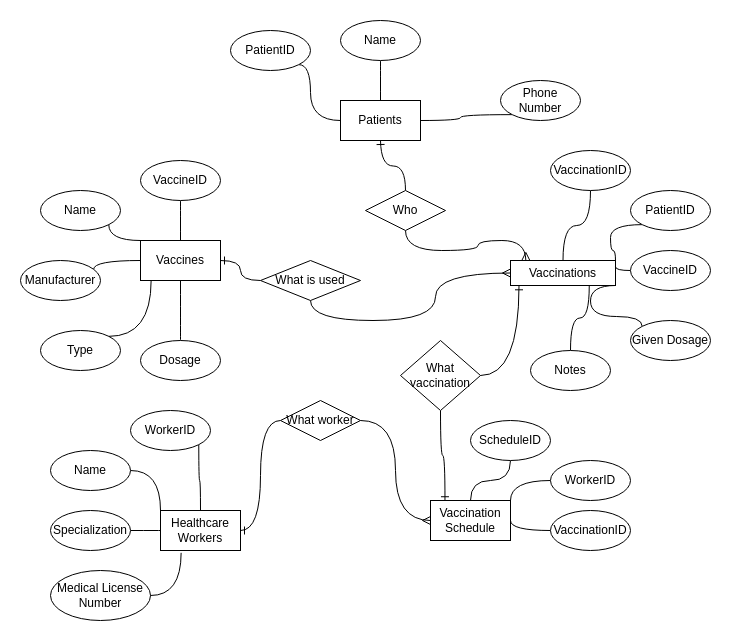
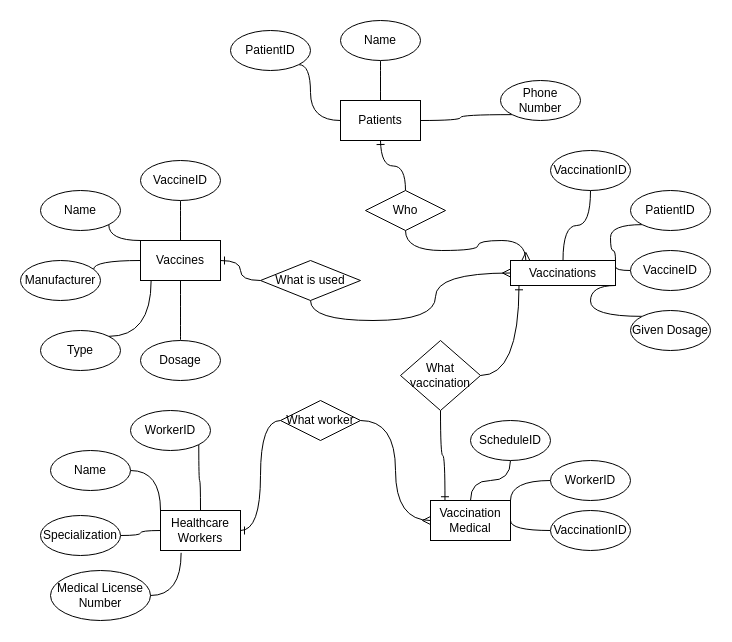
edge "Vaccinations" -- "Notes": removed
node "Given Dosage": moved (671, 341) -> (671, 331)
node "Notes": removed
node "Vaccination Schedule": label "Vaccination Schedule" -> "Vaccination Medical"
node "Specialization": moved (91, 531) -> (81, 536)
